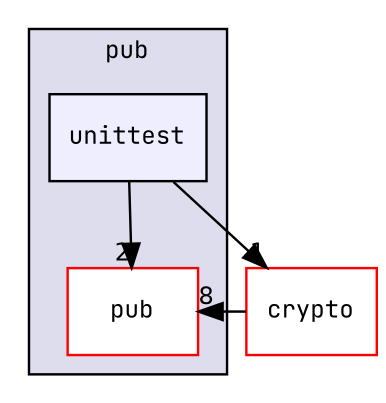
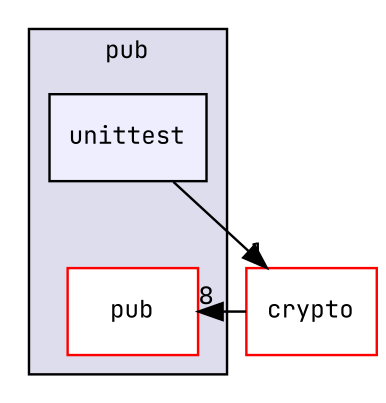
edge "unittest" -> "pub": removed
